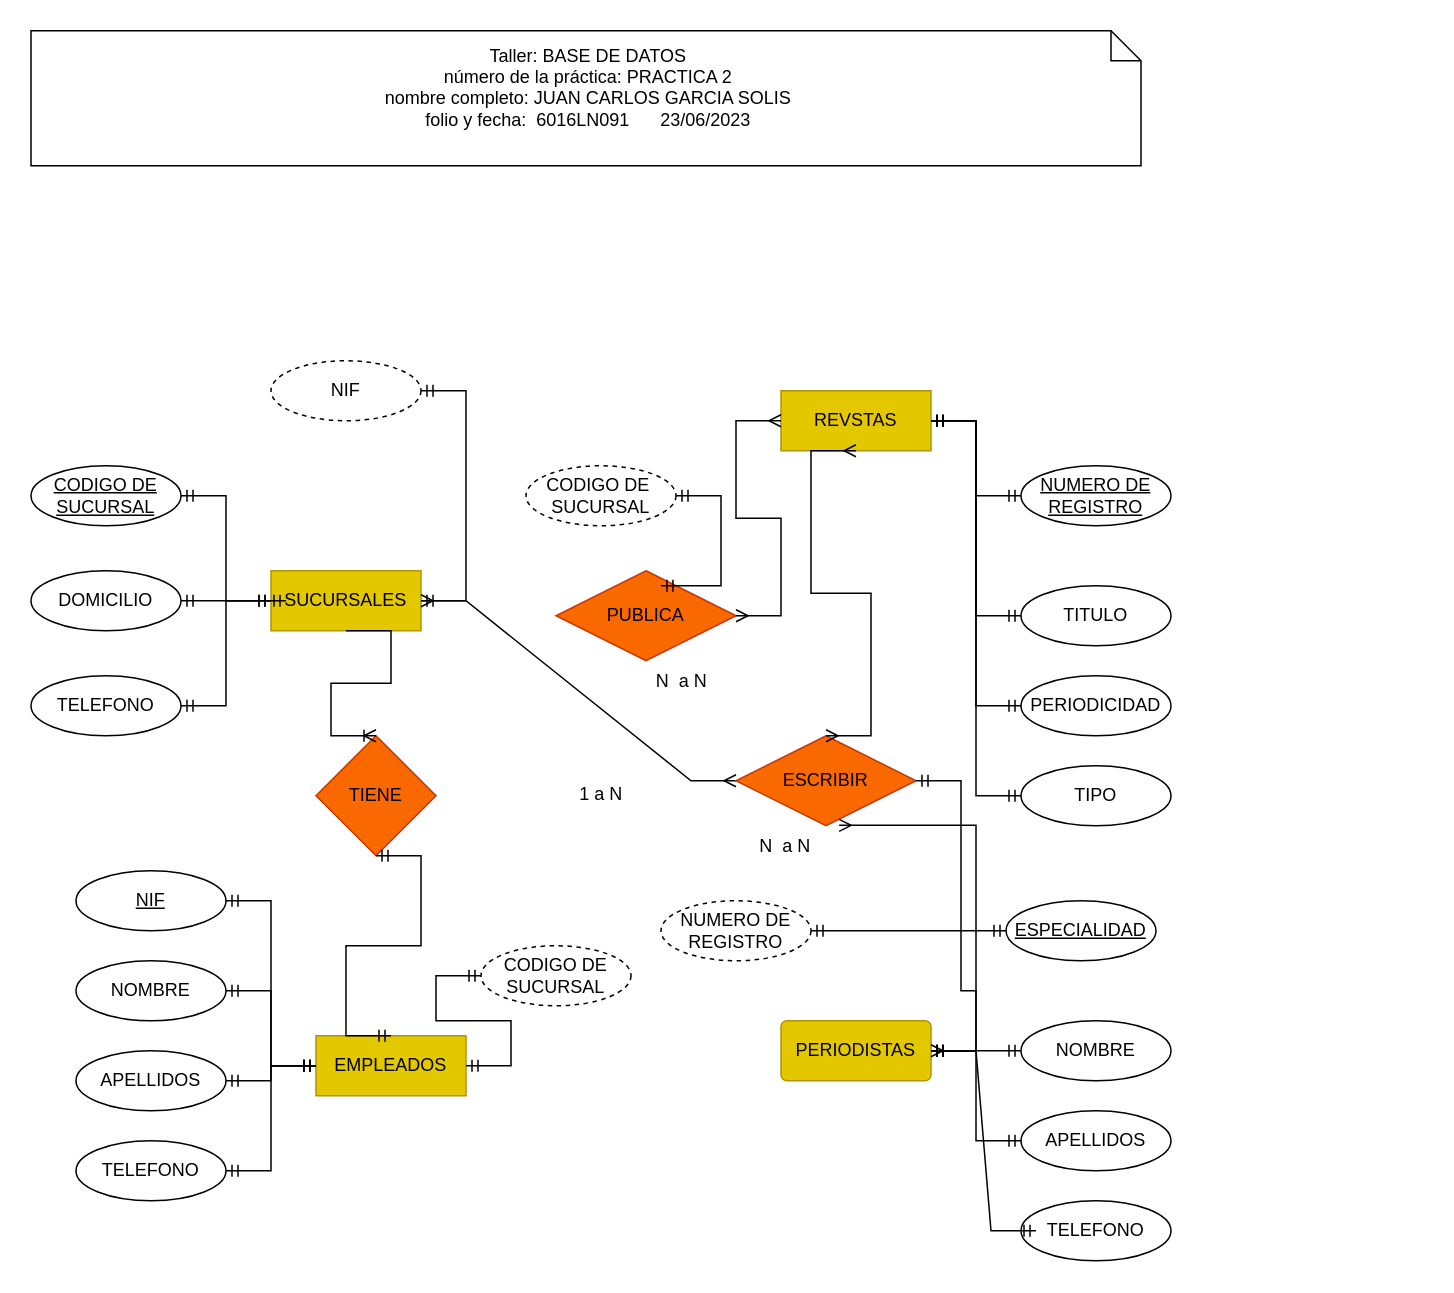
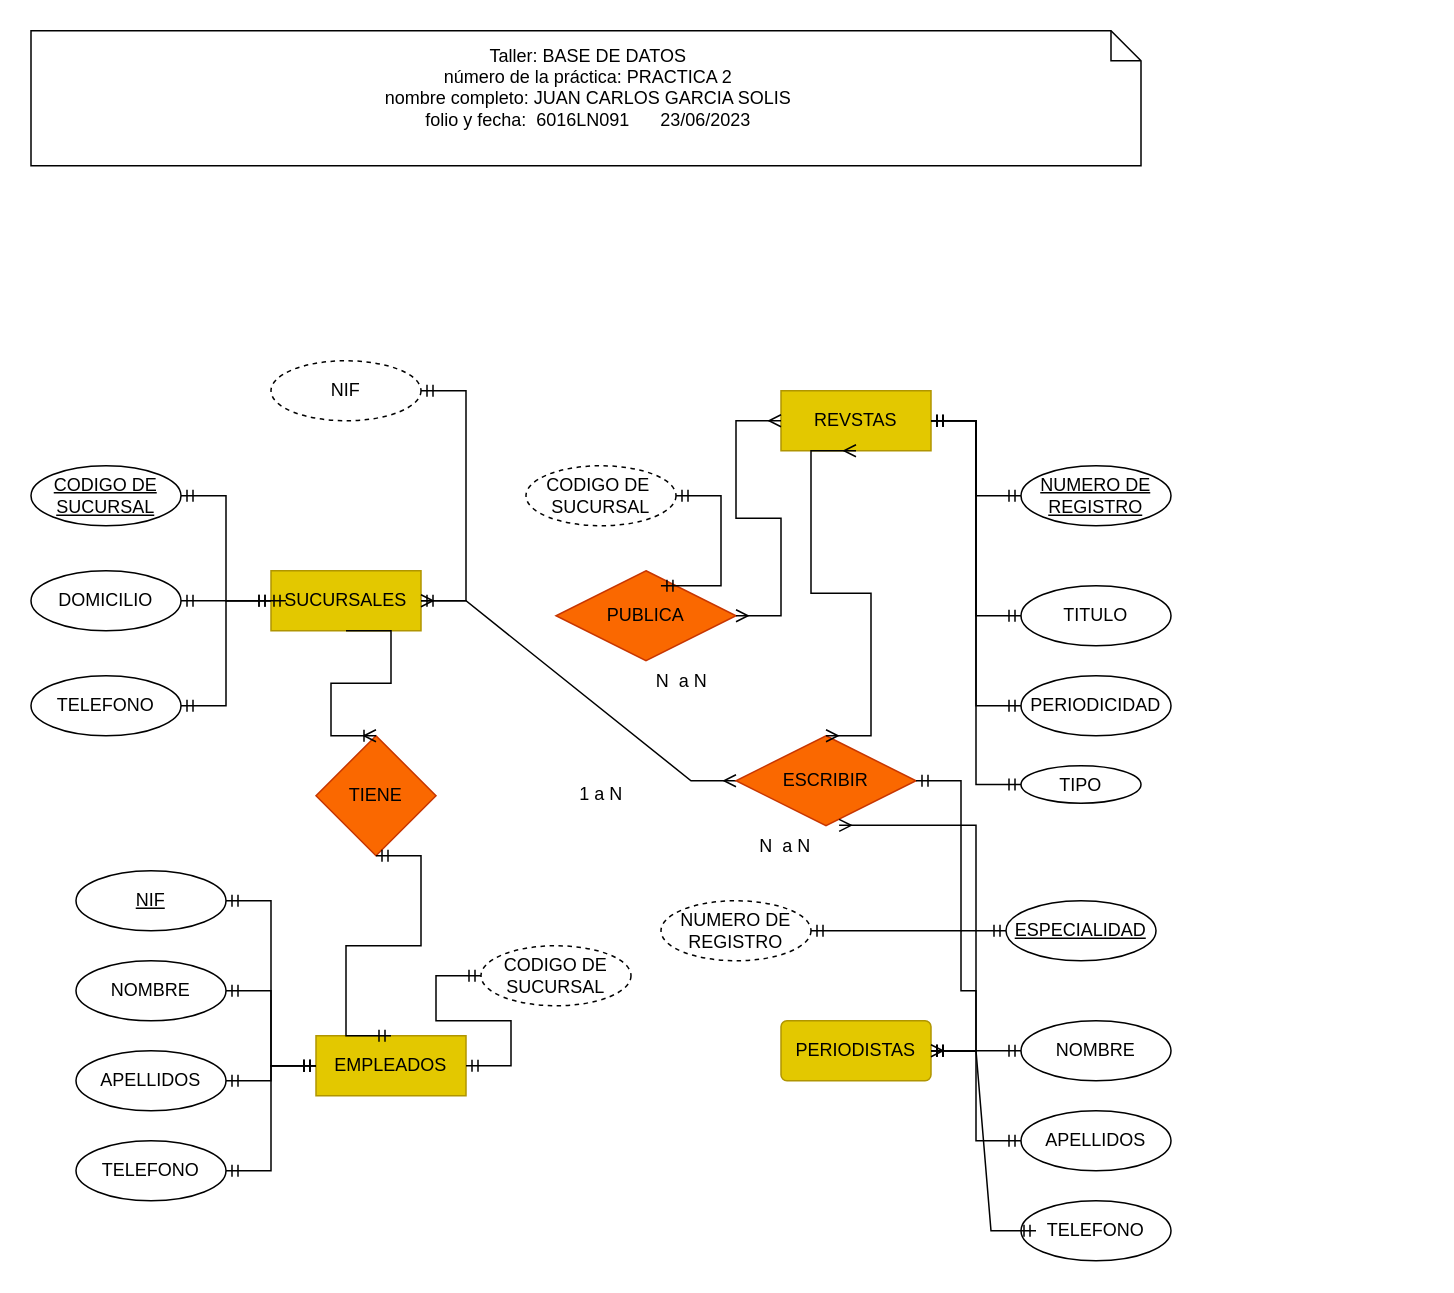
node "TIPO": size 150x60 -> 120x38
